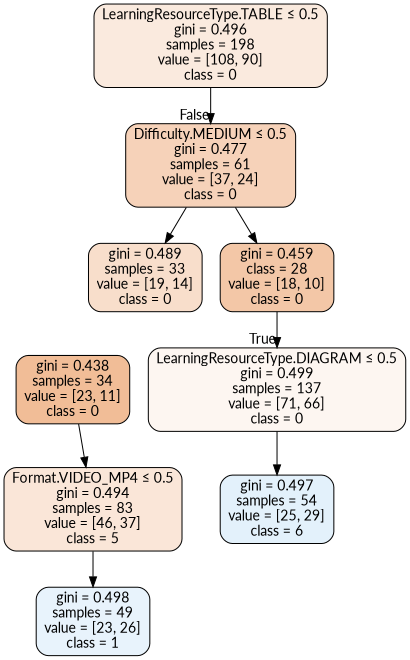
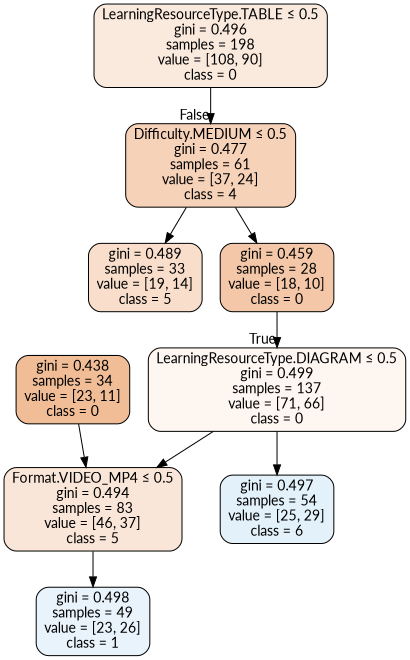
node "Difficulty.MEDIUM ≤ 0.5": text "class = 0" -> "class = 4"
node "gini = 0.459": text "class = 28" -> "samples = 28"
node "gini = 0.489": text "class = 0" -> "class = 5"
edge "LearningResourceType.DIAGRAM ≤ 0.5" -> "Format.VIDEO_MP4 ≤ 0.5": added
